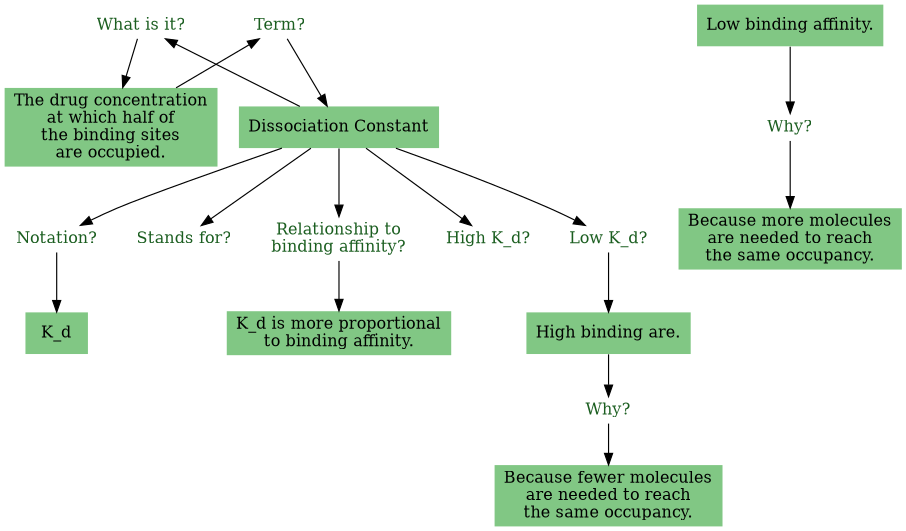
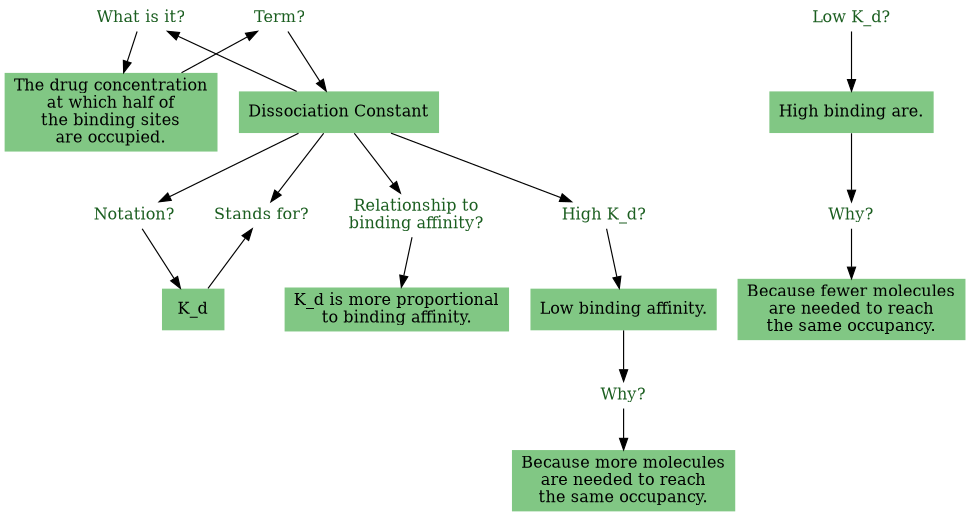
edge "Dissociation Constant" -> "Low K_d?": removed
edge "High K_d?" -> "Low binding affinity.": added
edge "K_d" -> "Stands for?": added
